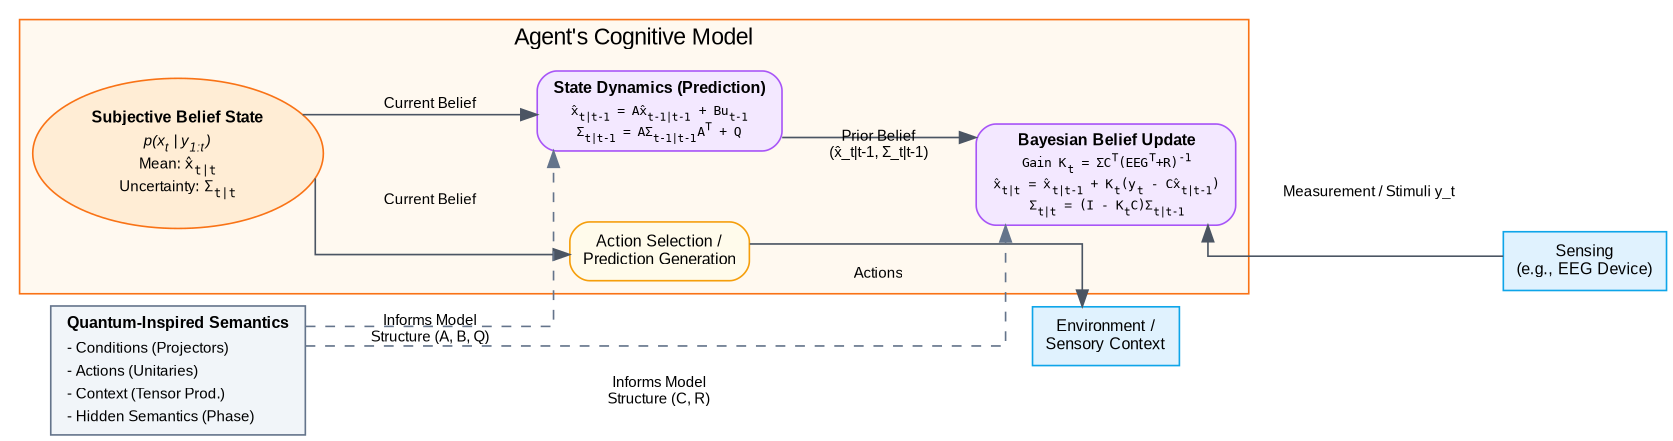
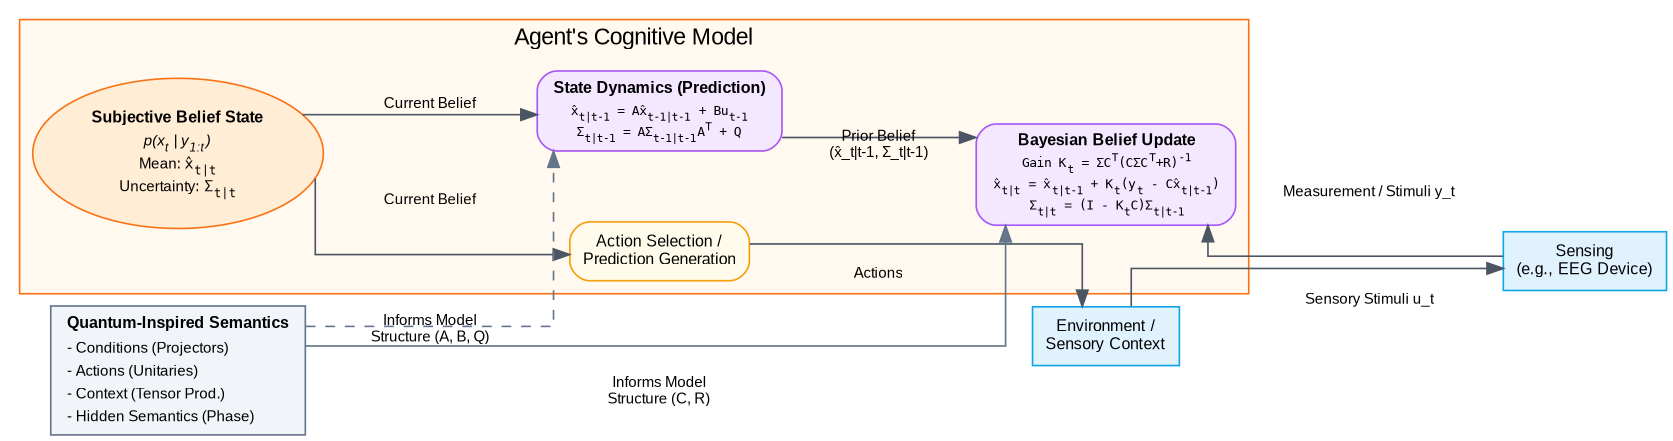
node "Bayesian Belief Update": text "(EEG" -> "(CΣC"
edge "Environment / Sensory Context" -> "Sensing (e.g., EEG Device)": added, label "Sensory Stimuli u_t"
edge "Quantum-Inspired Semantics" -> "Bayesian Belief Update": style dashed -> solid
